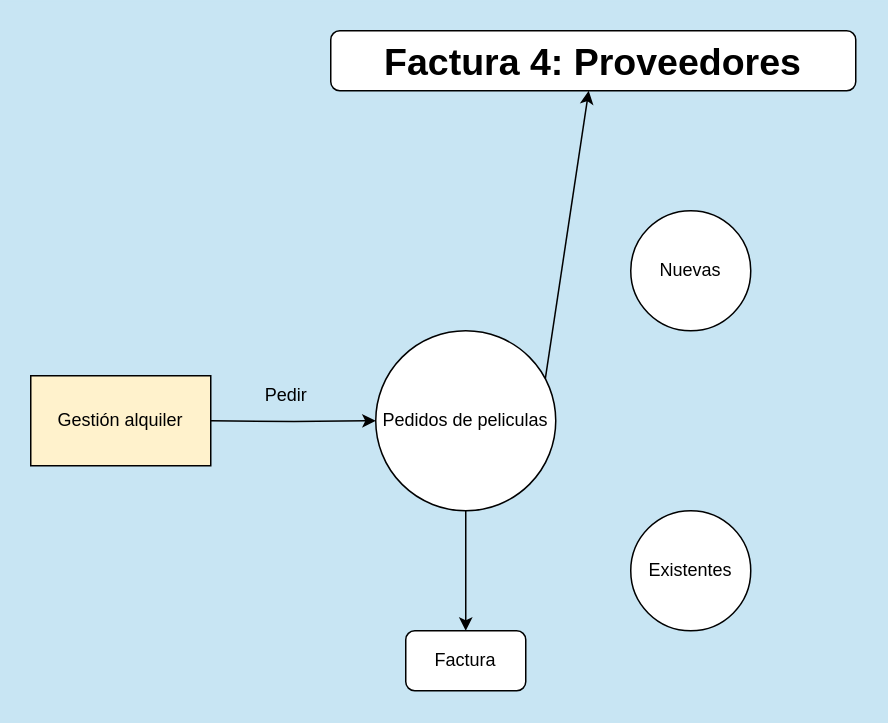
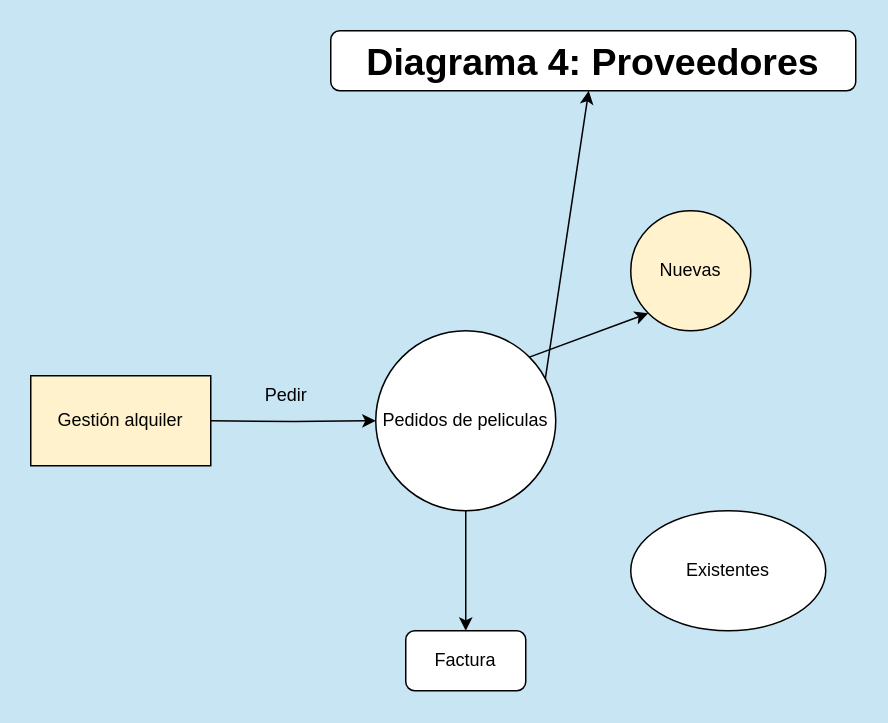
node "Factura 4: Proveedores": label "Factura 4: Proveedores" -> "Diagrama 4: Proveedores"
node "Nuevas": fillcolor #ffffff -> #fff2cc
edge "Pedidos de peliculas" -> "Nuevas": added
node "Existentes": size 120x120 -> 195x120
